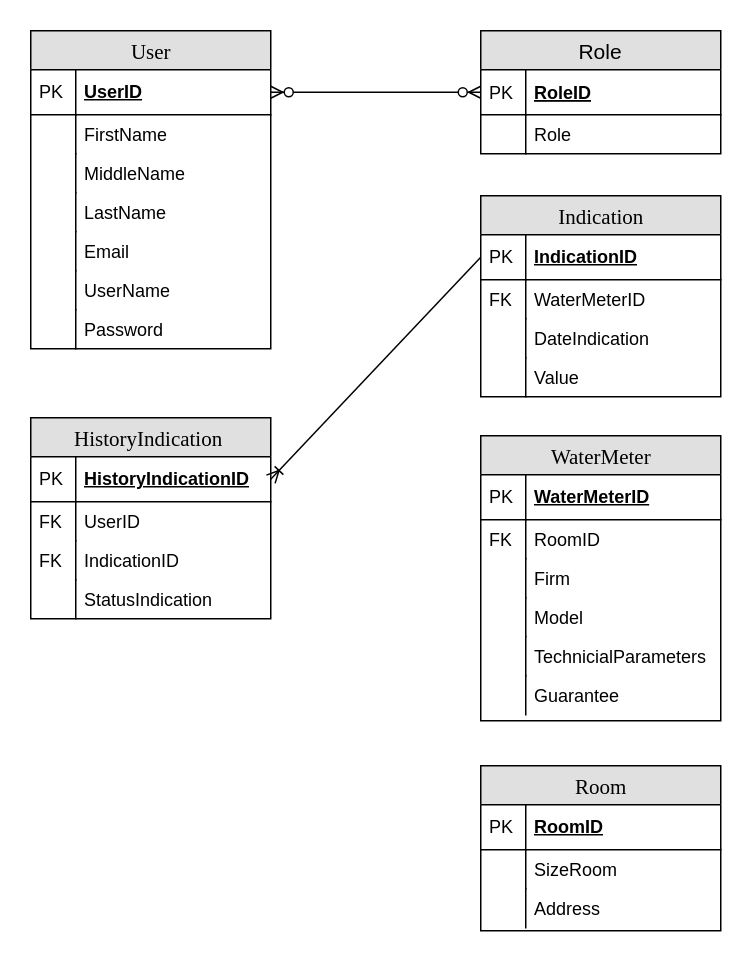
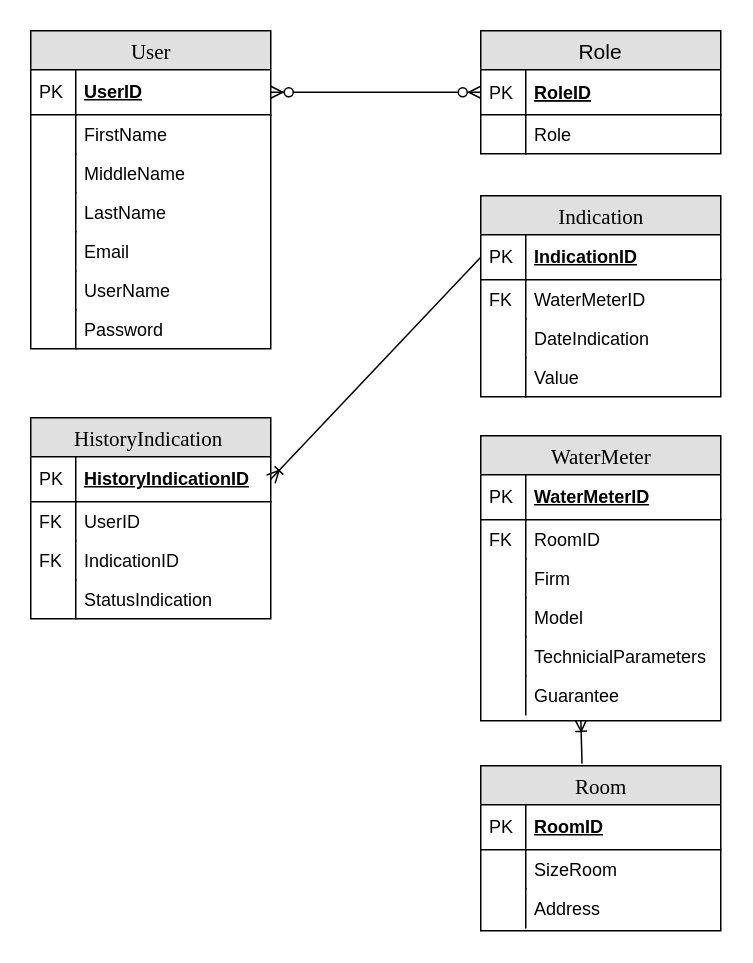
edge "Room" -> "Guarantee": added
